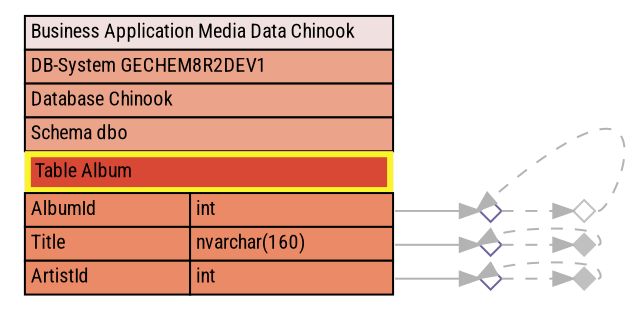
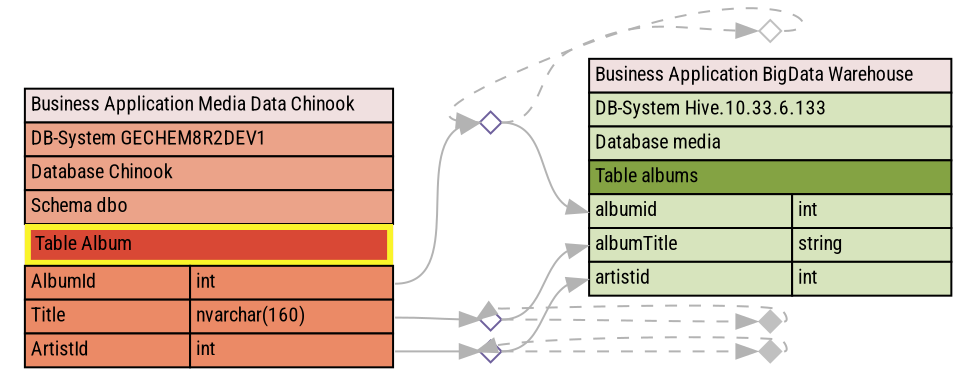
node "Business Application BigData Warehouse": added
